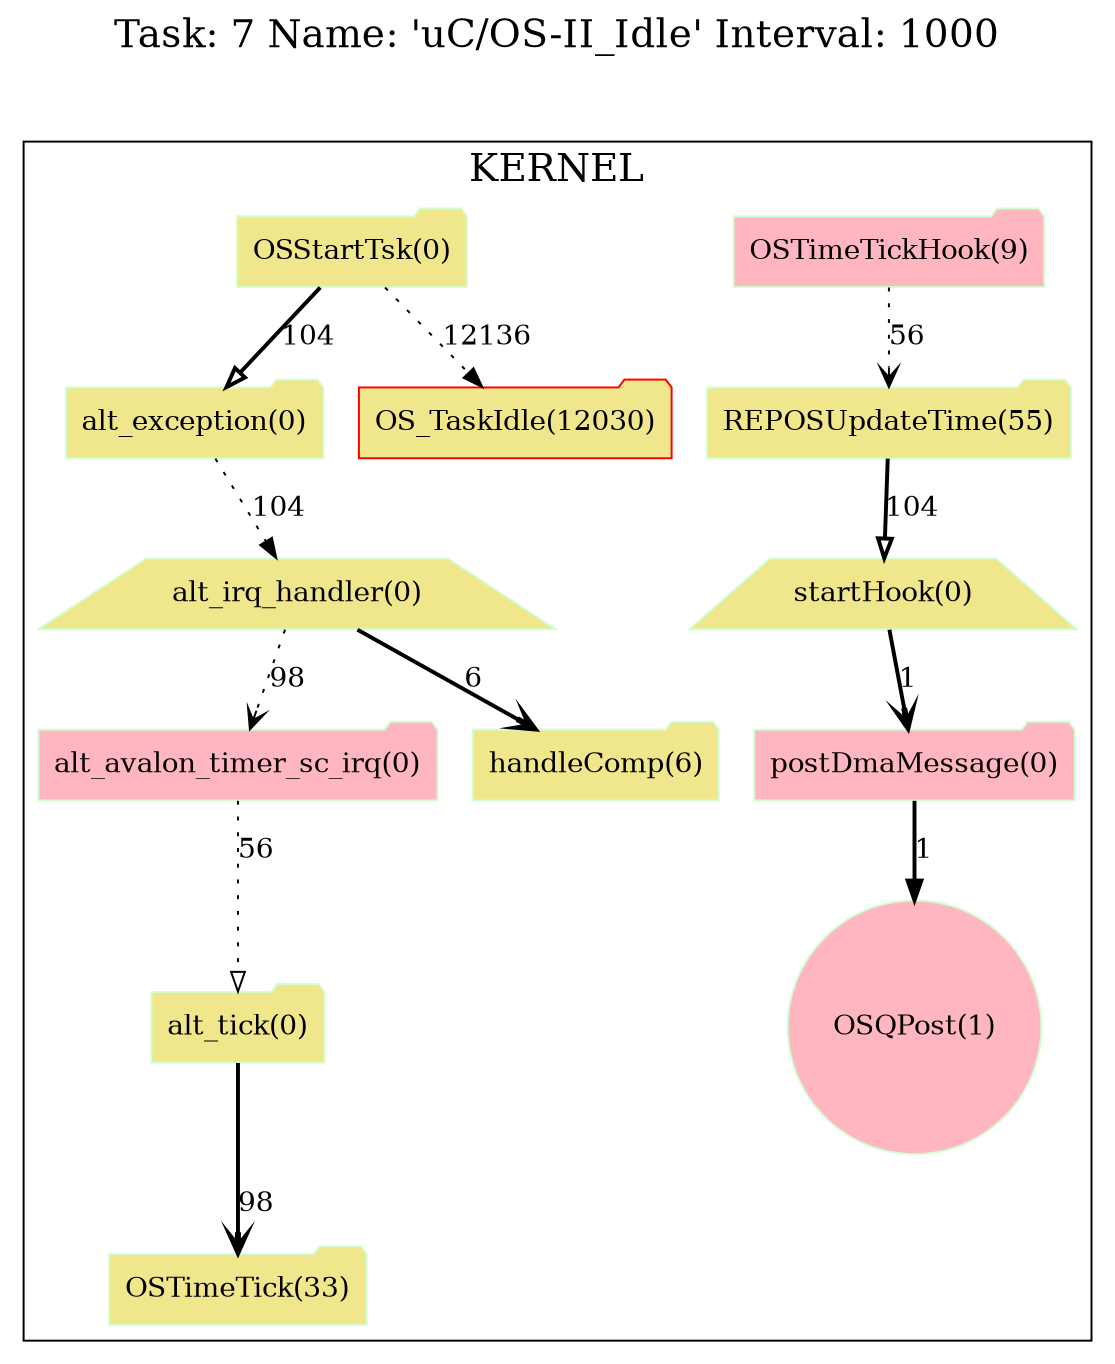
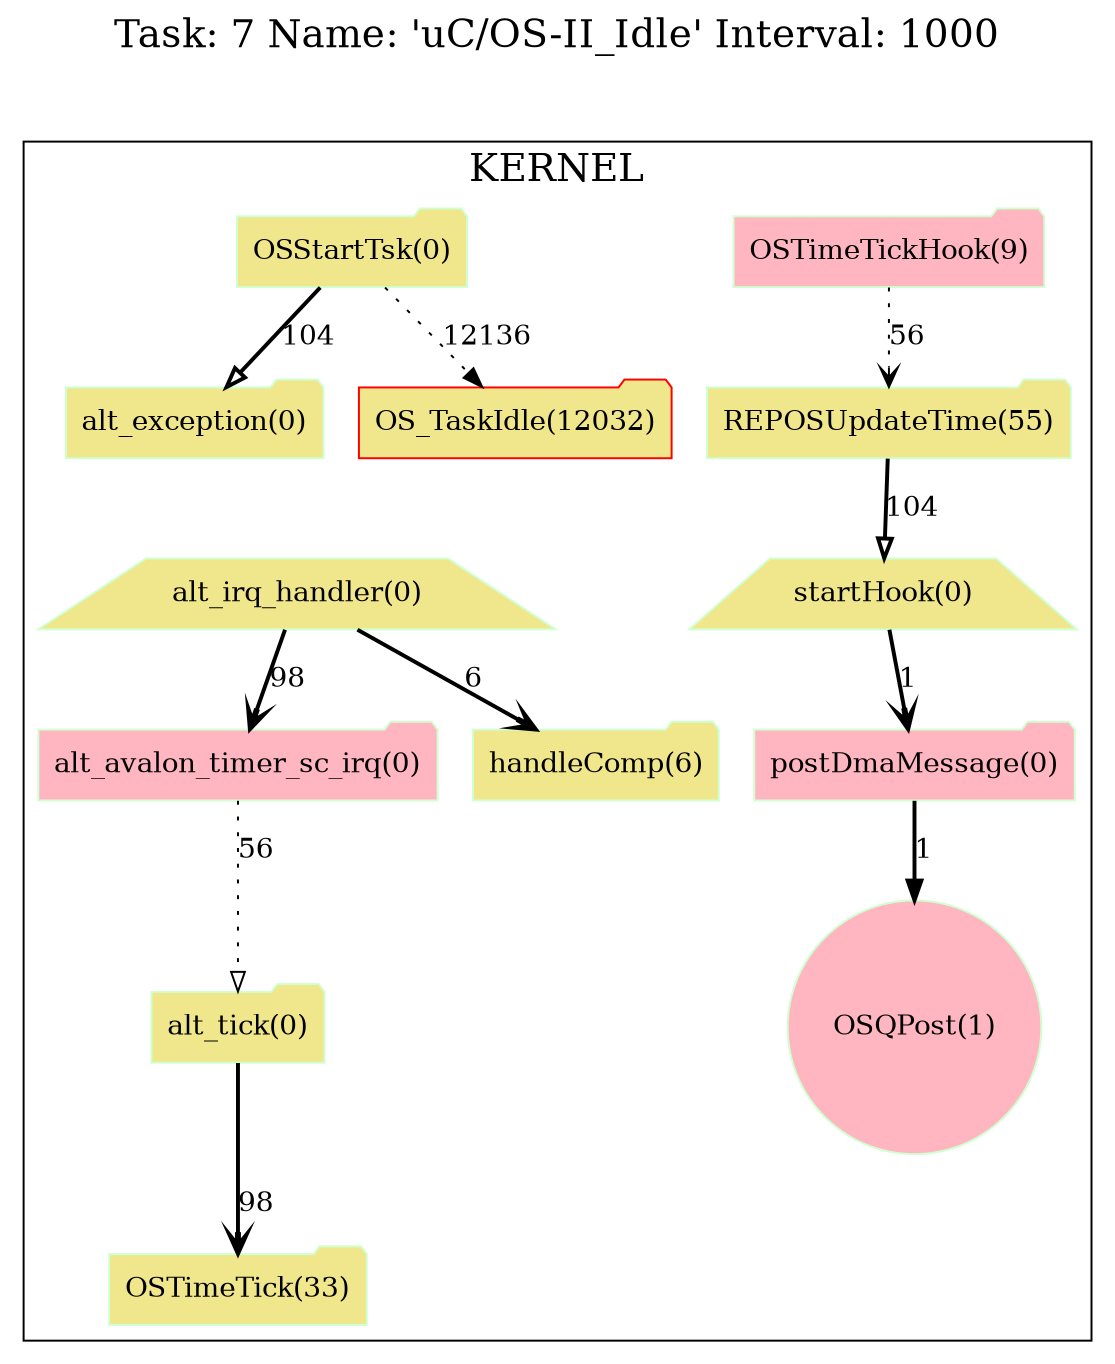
node "OS_TaskIdle(12030)": label "OS_TaskIdle(12030)" -> "OS_TaskIdle(12032)"
edge "alt_exception(0)" -> "alt_irq_handler(0)": removed, label "104"
edge "alt_irq_handler(0)" -> "alt_avalon_timer_sc_irq(0)": style dotted -> bold
